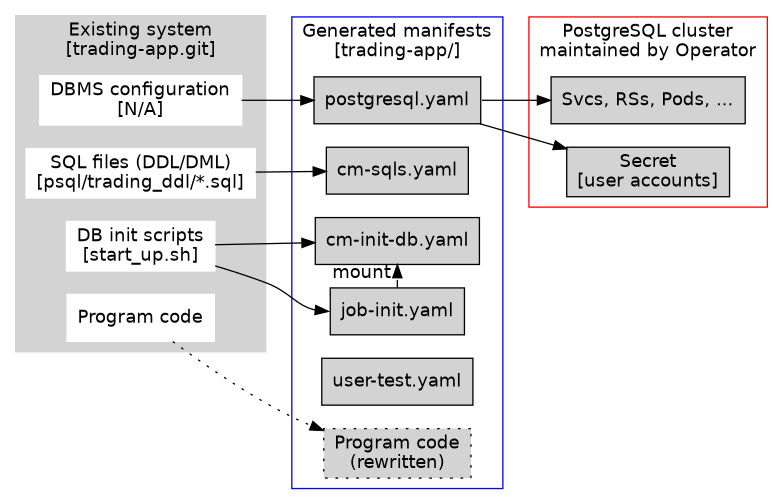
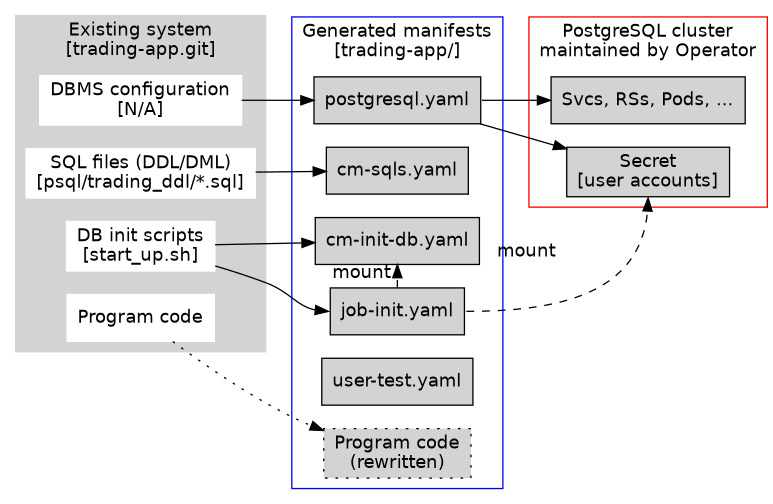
edge "job-init.yaml" -> "Secret [user accounts]": added, label "mount"
